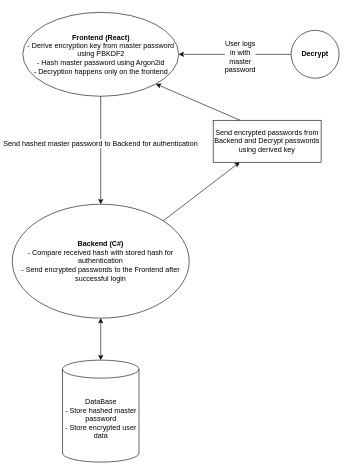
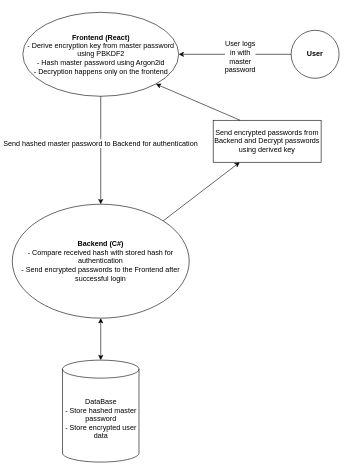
node "Decrypt": label "Decrypt" -> "User"
